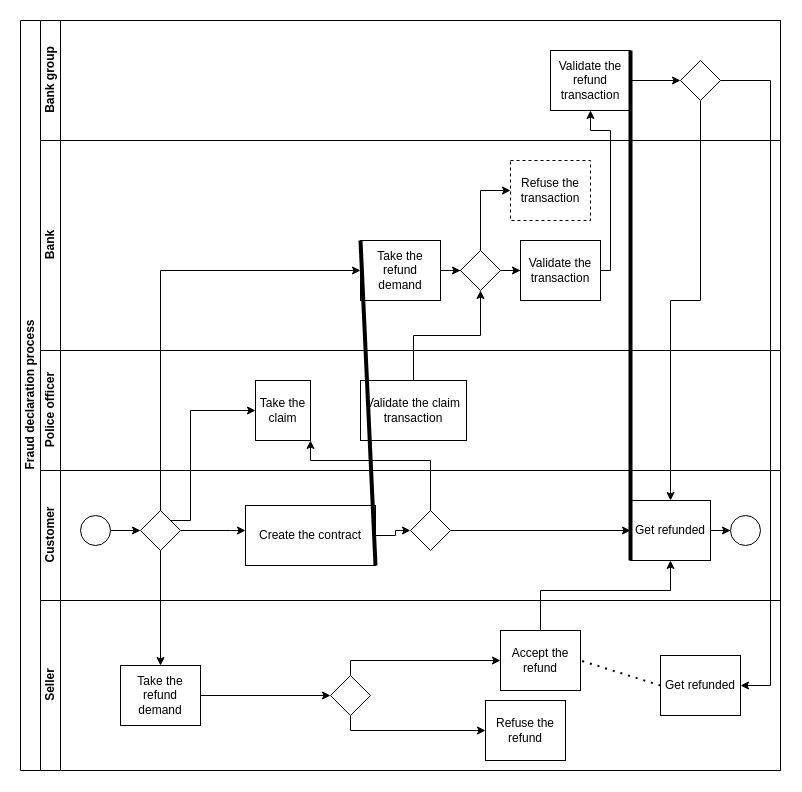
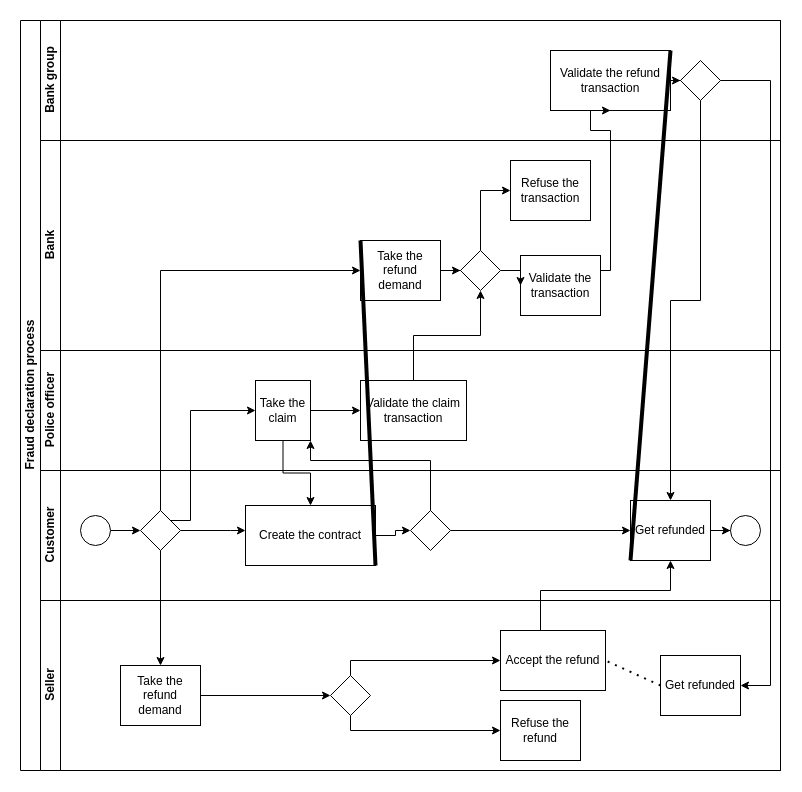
node "Validate the refund transaction": size 80x60 -> 120x60
node "Refuse the transaction": style dashed -> solid
node "Validate the transaction": moved (561, 271) -> (561, 286)
edge "Take the claim" -> "Validate the claim transaction": added
edge "Take the claim" -> "Create the contract": added
node "Accept the refund": size 80x60 -> 105x60
node "Refuse the refund": moved (526, 731) -> (541, 731)
